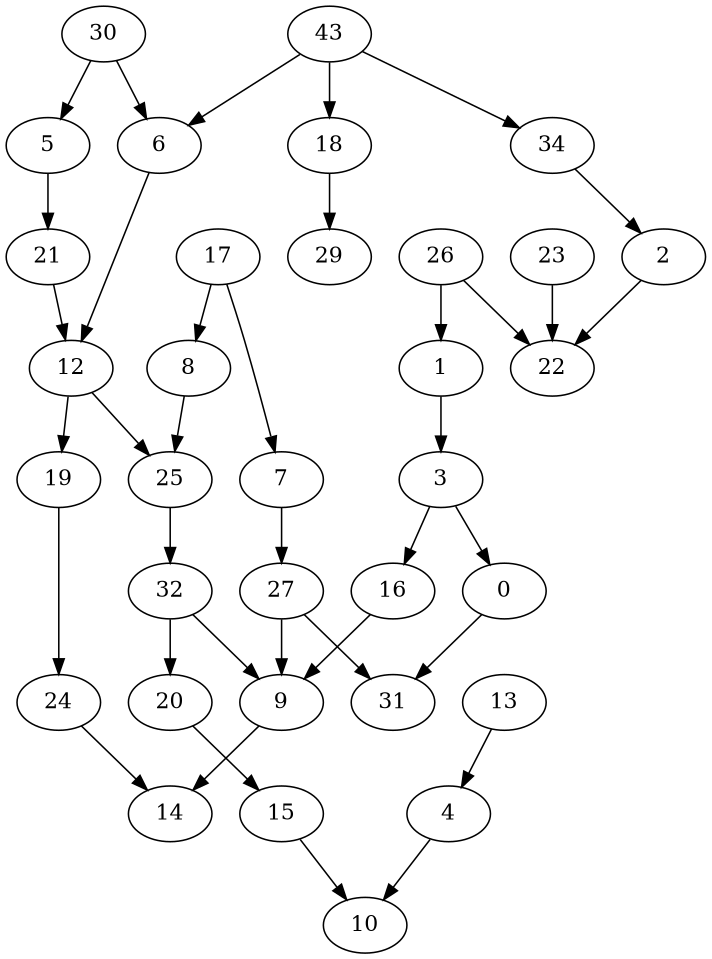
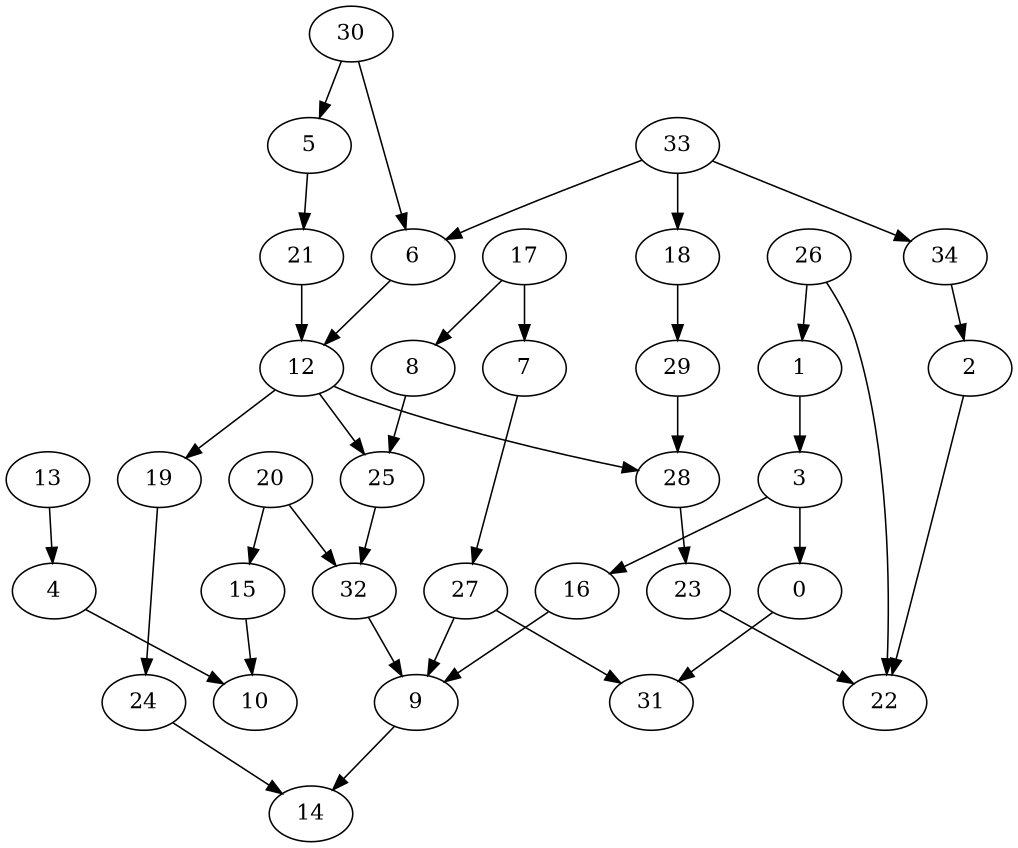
node "43": label "43" -> "33"
node "28": added
edge "32" -> "20": reversed
